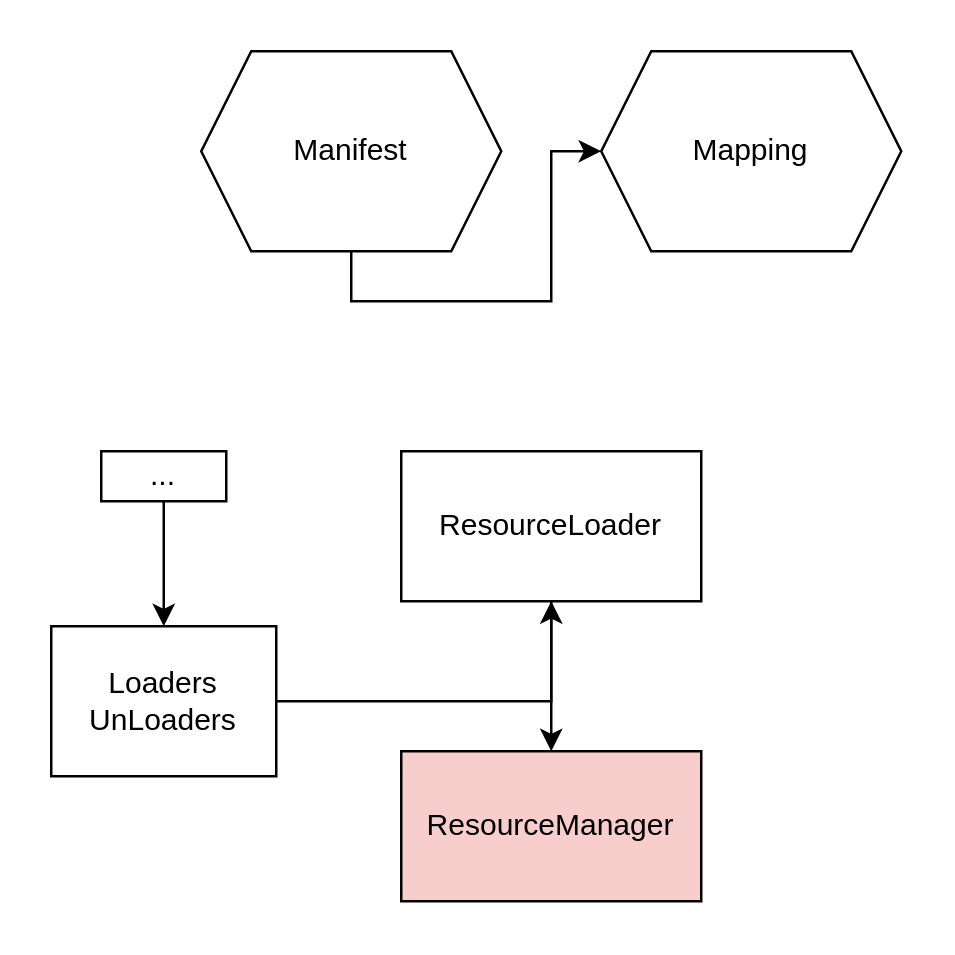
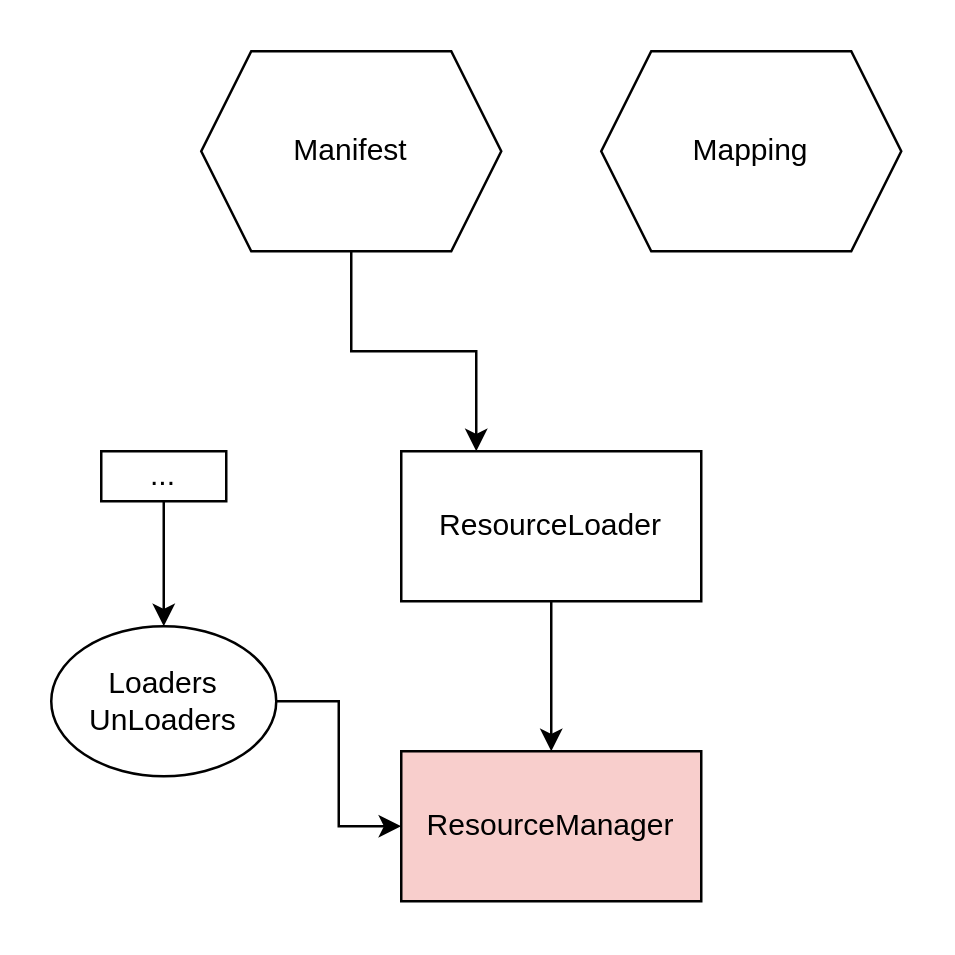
edge "Manifest" -> "Mapping": now "Manifest" -> "ResourceLoader"
node "Loaders UnLoaders": shape rectangle -> ellipse
edge "Loaders UnLoaders" -> "ResourceLoader": now "Loaders UnLoaders" -> "ResourceManager"
